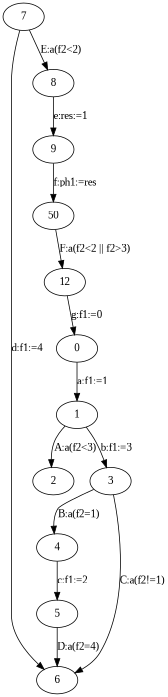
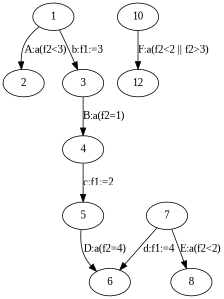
node "9": removed
node "50": label "50" -> "10"
node "0": removed
edge "3" -> "6": removed, label "C:a(f2!=1)"
